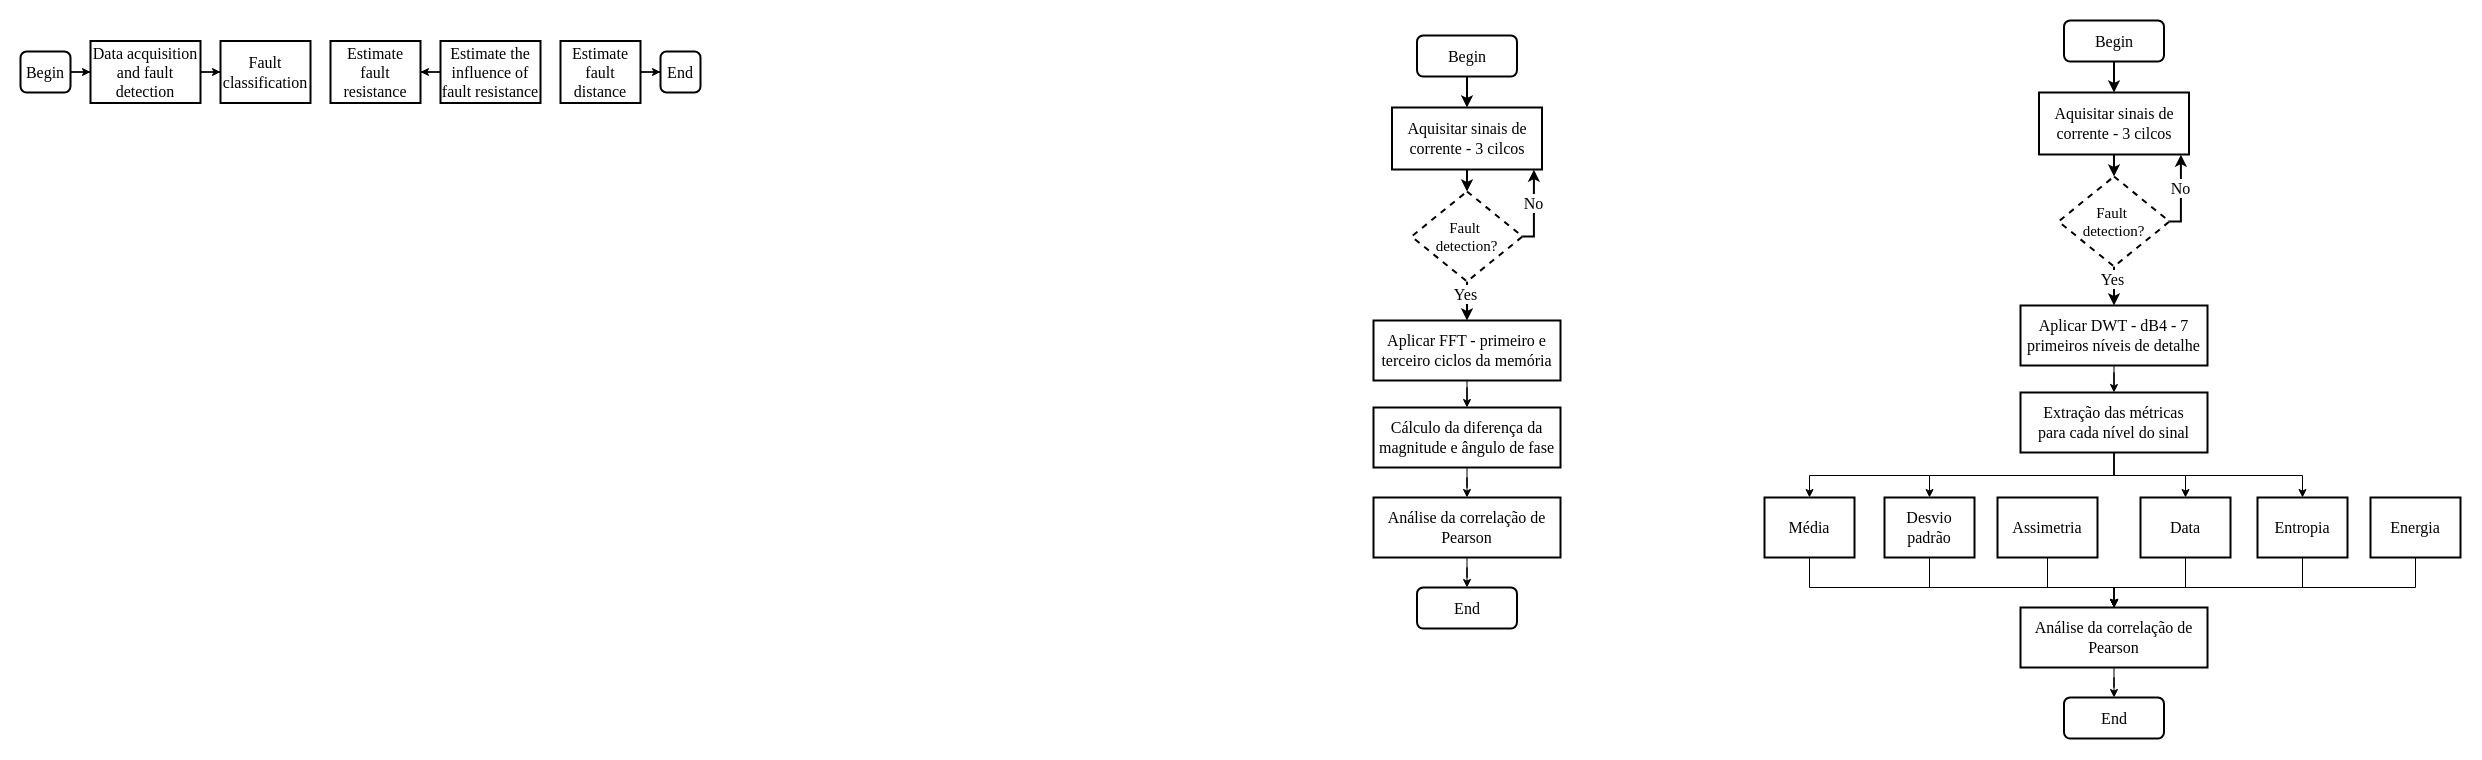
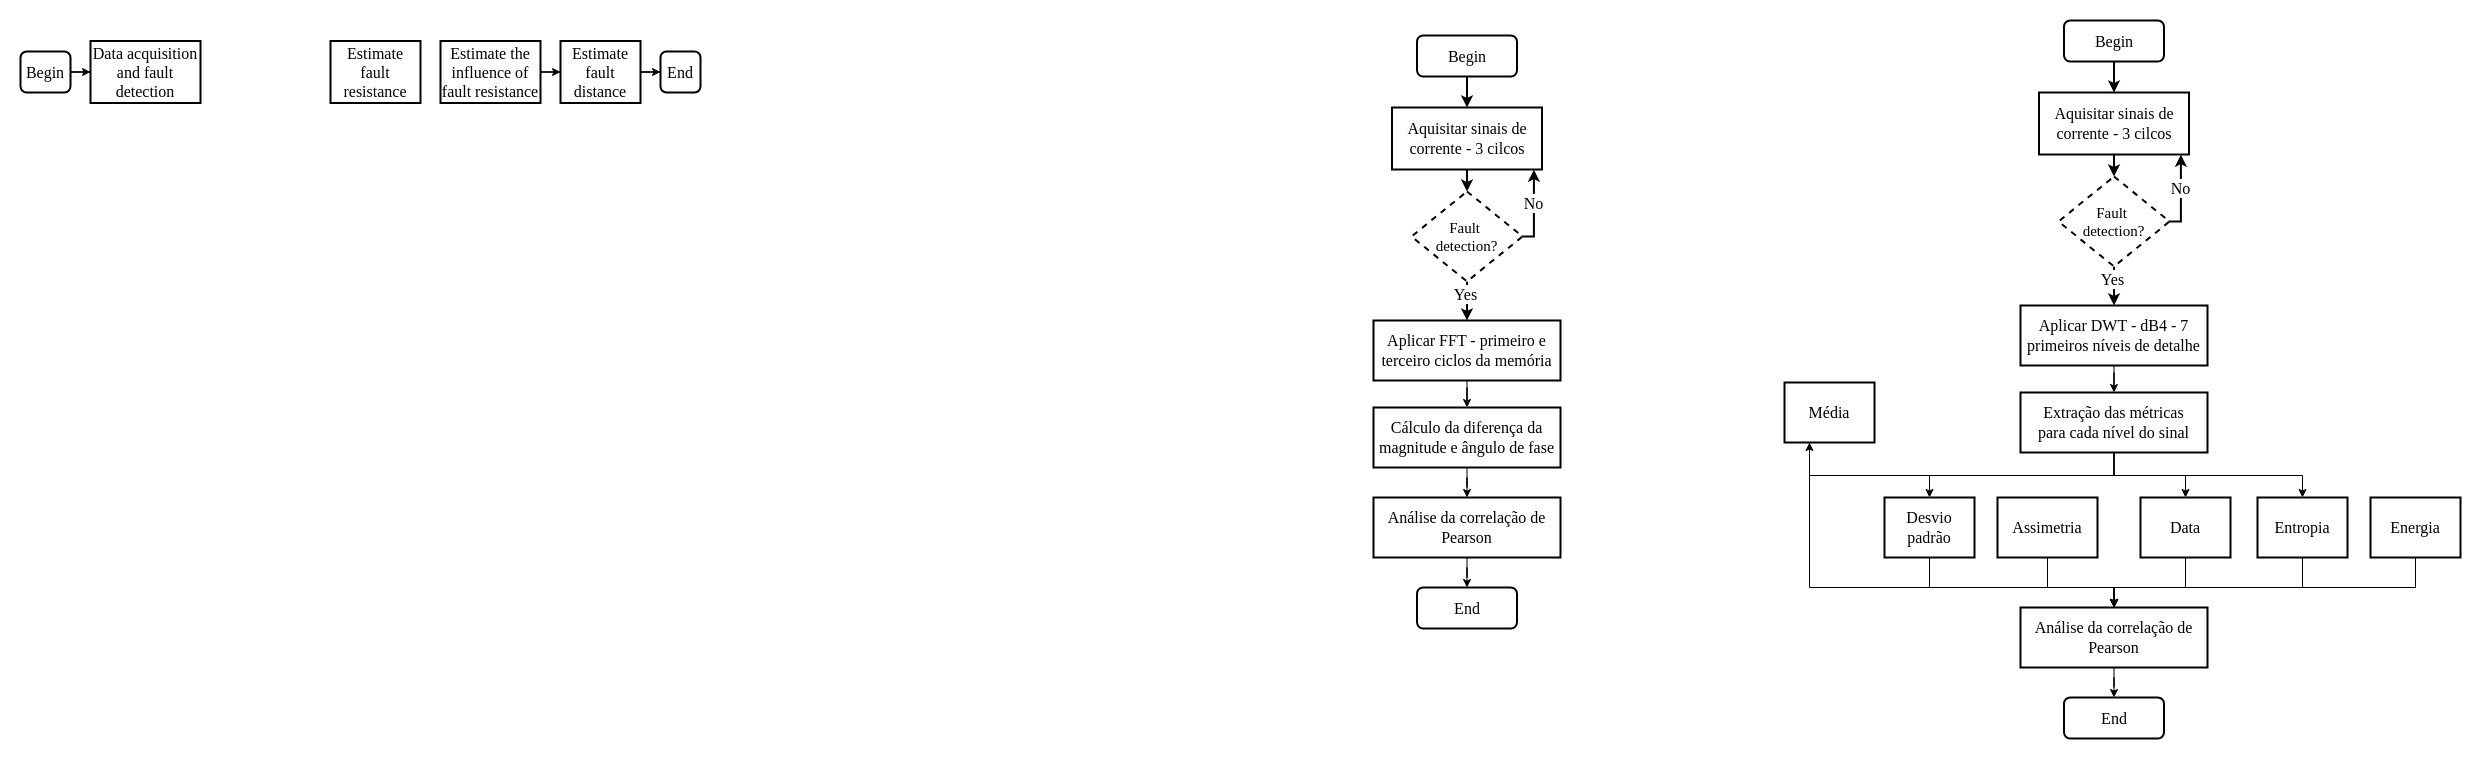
edge "Data acquisition and fault detection" -> "Fault classification": removed
node "Fault classification": removed
edge "Estimate the influence of fault resistance" -> "Estimate fault resistance": now "Estimate the influence of fault resistance" -> "Estimate fault distance"
node "Média": moved (1810, 528) -> (1830, 413)
